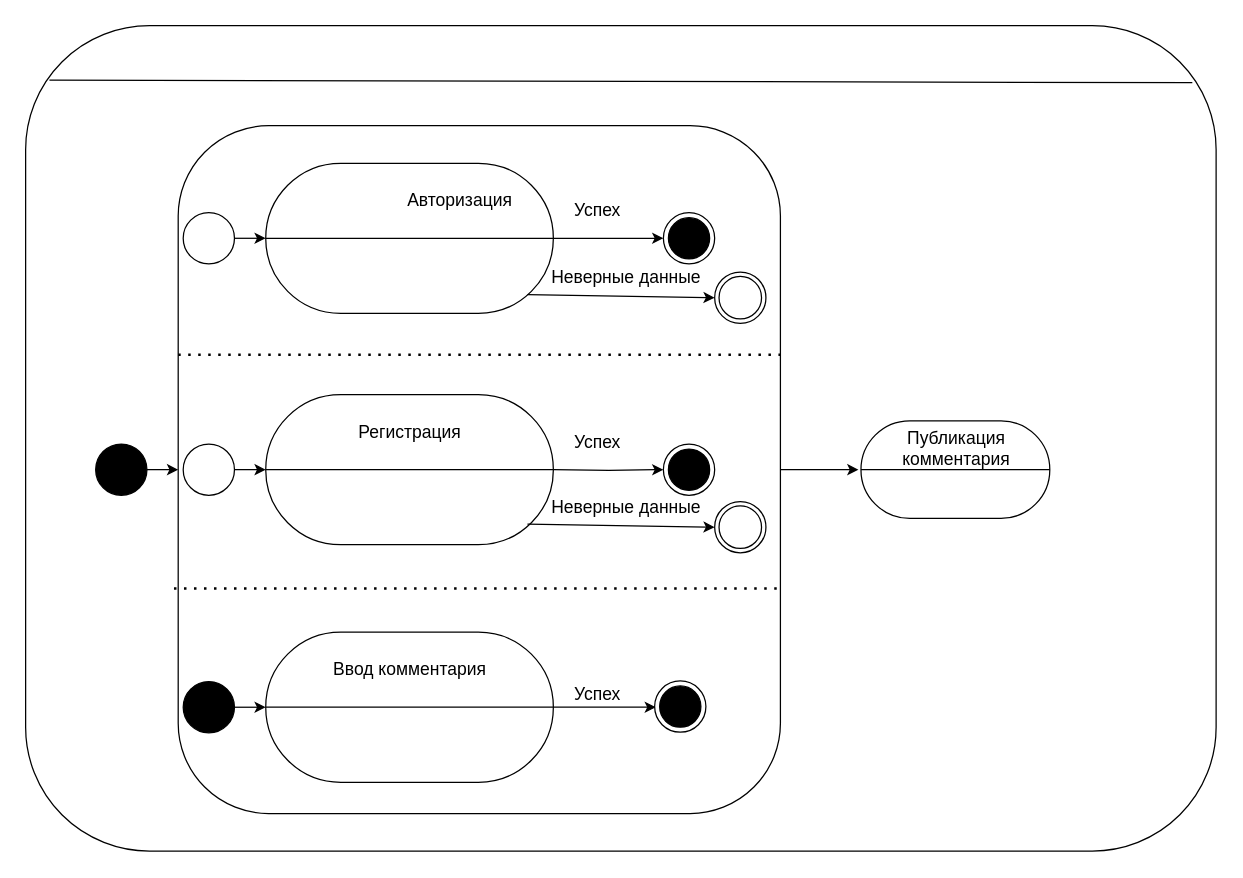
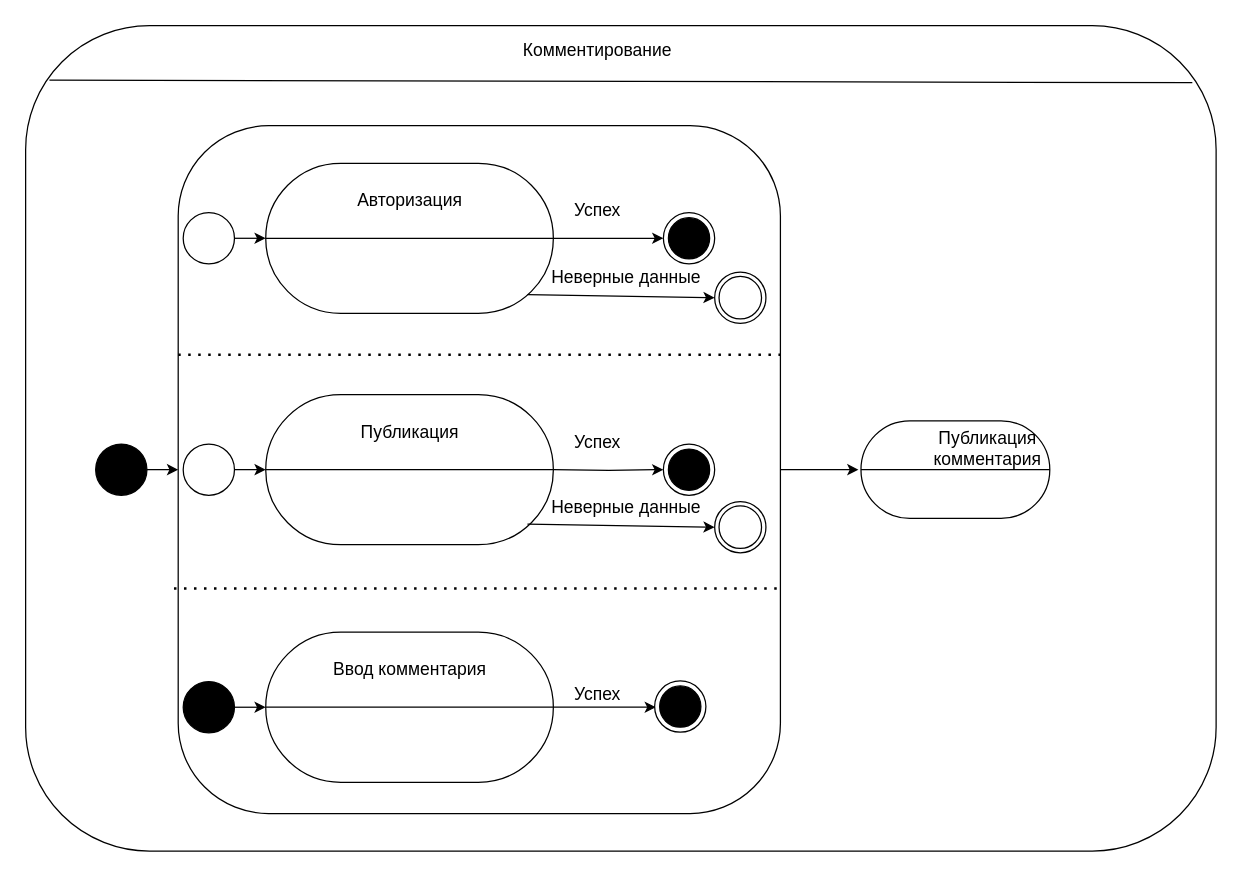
node "Комментирование": added
node "Авторизация": moved (459, 201) -> (409, 201)
node "Регистрация": label "Регистрация" -> "Публикация"
node "Публикация комментария": moved (955, 448) -> (986, 448)
